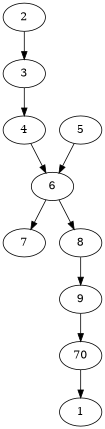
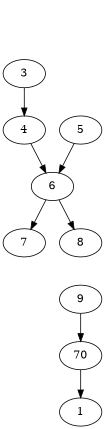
node "2": removed
edge "8" -> "9": removed
